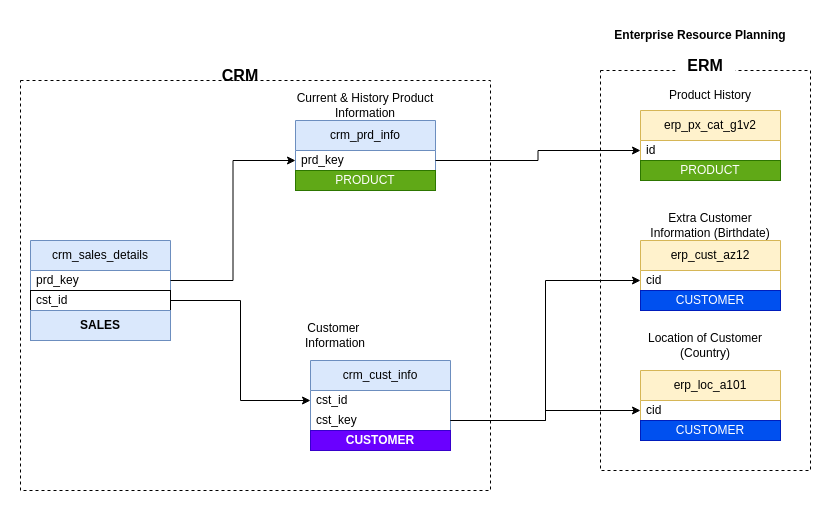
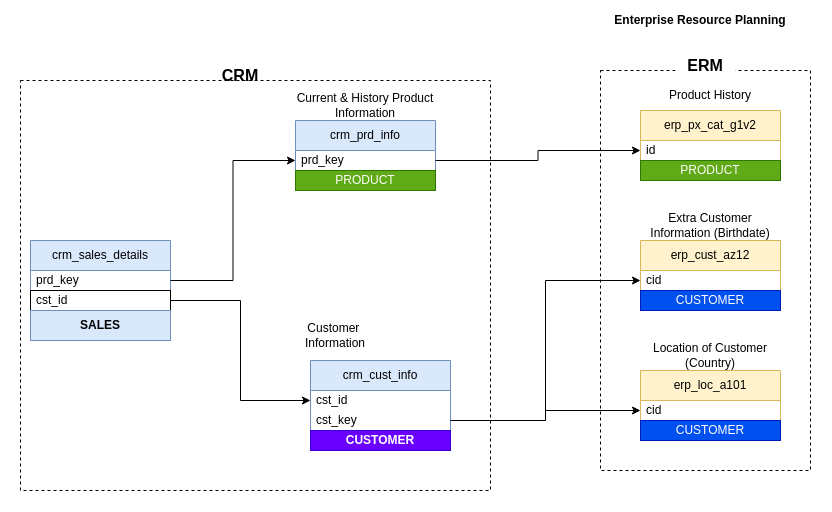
node "Enterprise Resource Planning": moved (701, 36) -> (701, 21)
node "Location of Customer (Country)": moved (706, 346) -> (711, 356)
